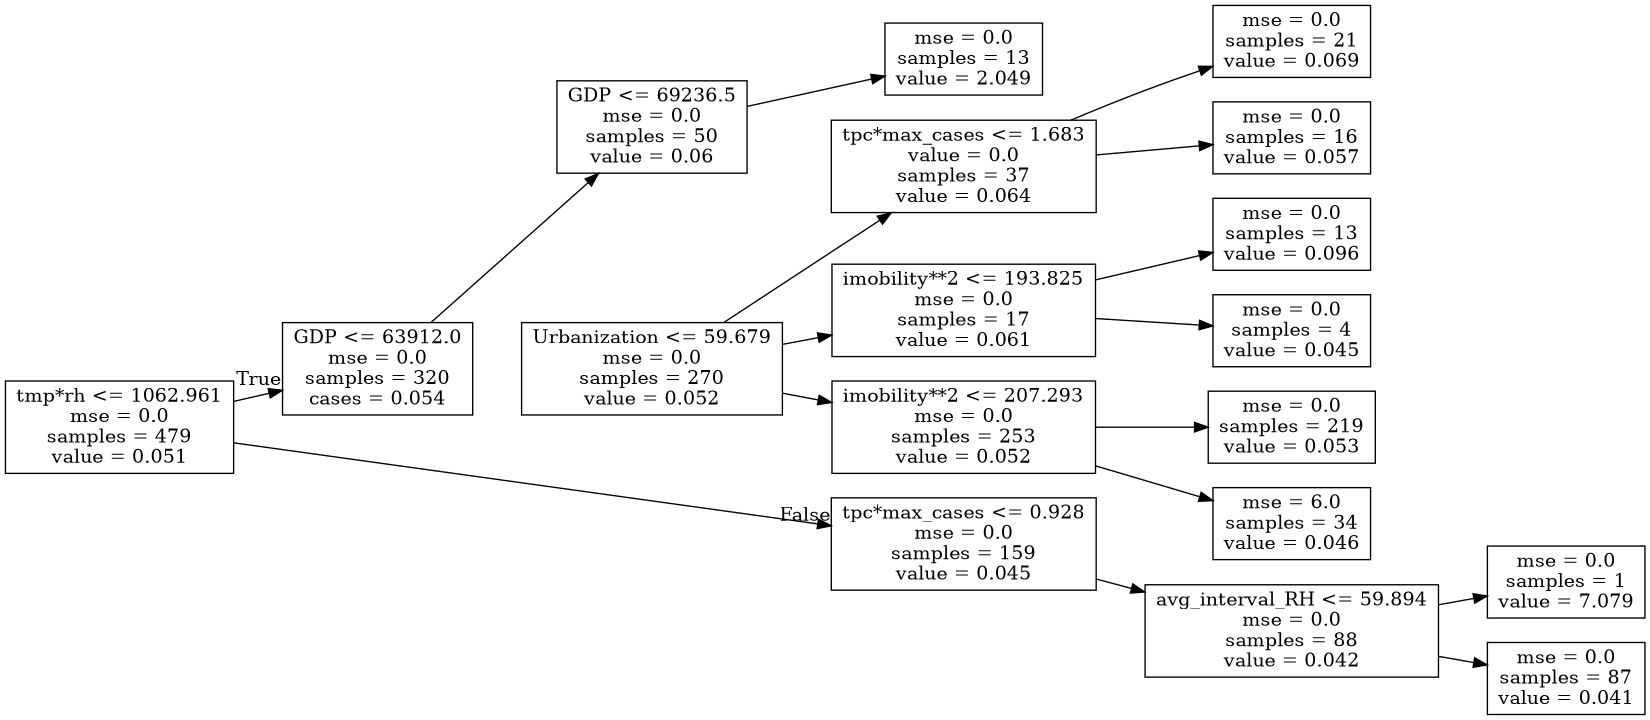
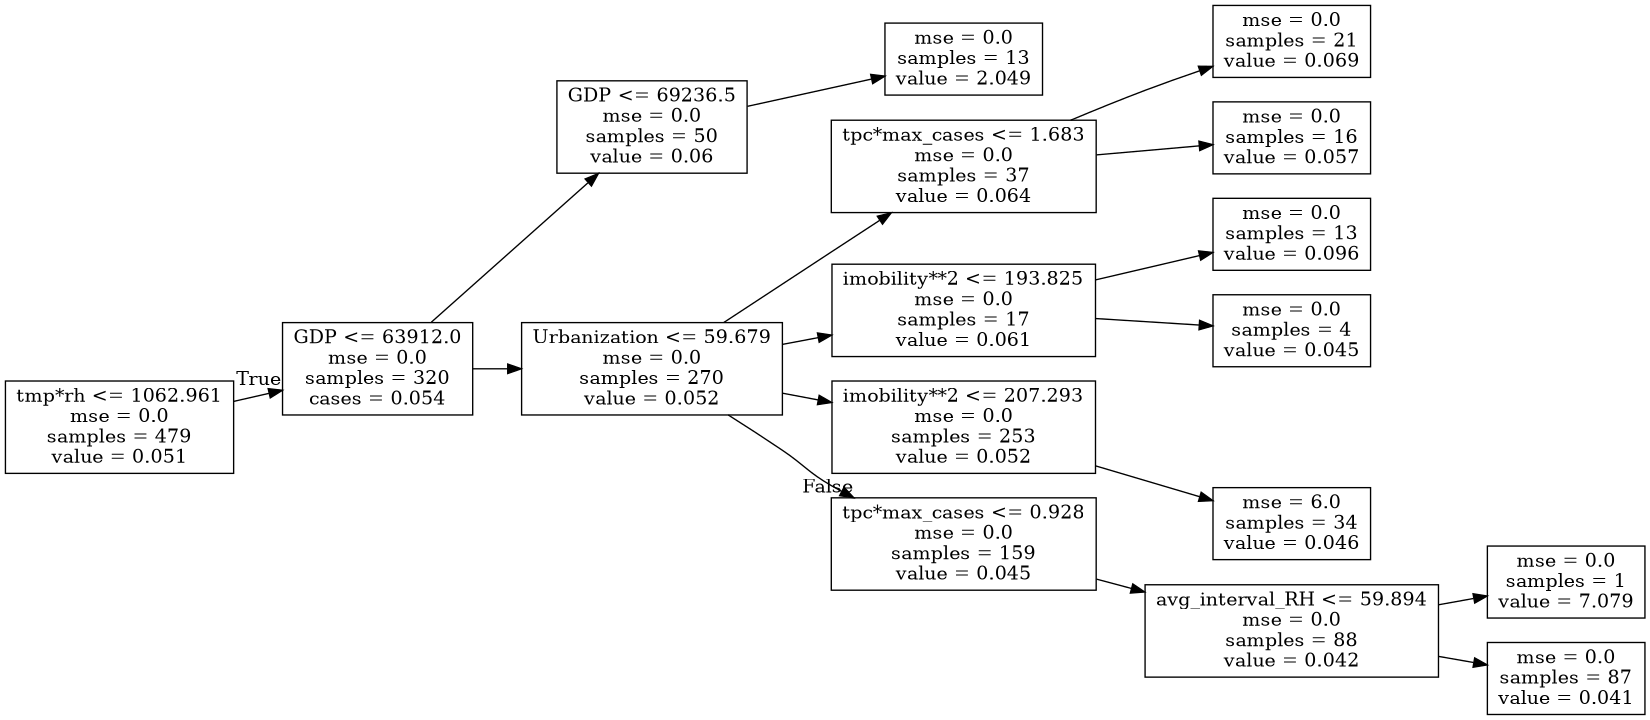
node "tpc*max_cases <= 1.683 value = 0.0 samples = 37 value = 0.064": label "tpc*max_cases <= 1.683 value = 0.0 samples = 37 value = 0.064" -> "tpc*max_cases <= 1.683 mse = 0.0 samples = 37 value = 0.064"
edge "GDP <= 63912.0 mse = 0.0 samples = 320 cases = 0.054" -> "Urbanization <= 59.679 mse = 0.0 samples = 270 value = 0.052": added
node "mse = 0.0 samples = 219 value = 0.053": removed
edge "tmp*rh <= 1062.961 mse = 0.0 samples = 479 value = 0.051" -> "tpc*max_cases <= 0.928 mse = 0.0 samples = 159 value = 0.045": now "Urbanization <= 59.679 mse = 0.0 samples = 270 value = 0.052" -> "tpc*max_cases <= 0.928 mse = 0.0 samples = 159 value = 0.045"
